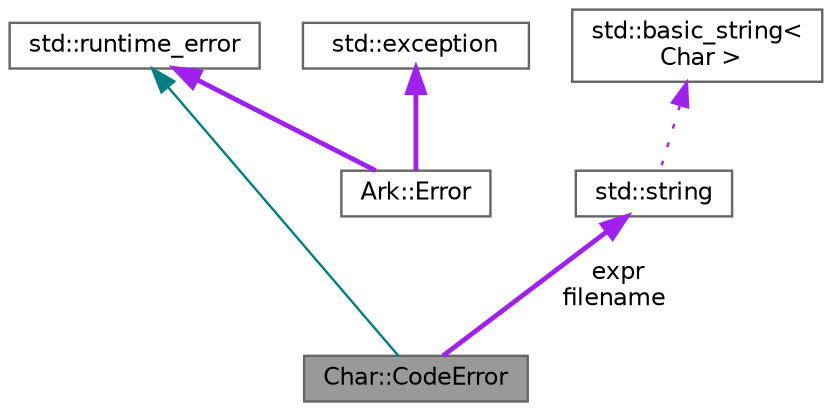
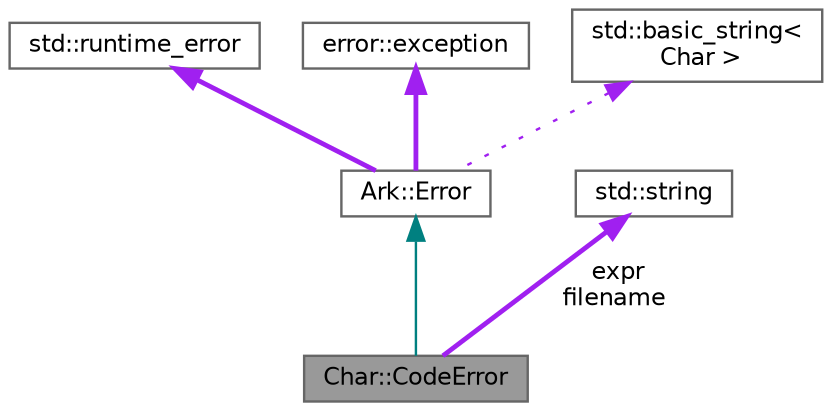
node "std::exception": label "std::exception" -> "error::exception"
edge "std::string" -> "std::basic_string< Char >": now "Ark::Error" -> "std::basic_string< Char >"
edge "Char::CodeError" -> "std::runtime_error": now "Char::CodeError" -> "Ark::Error"
